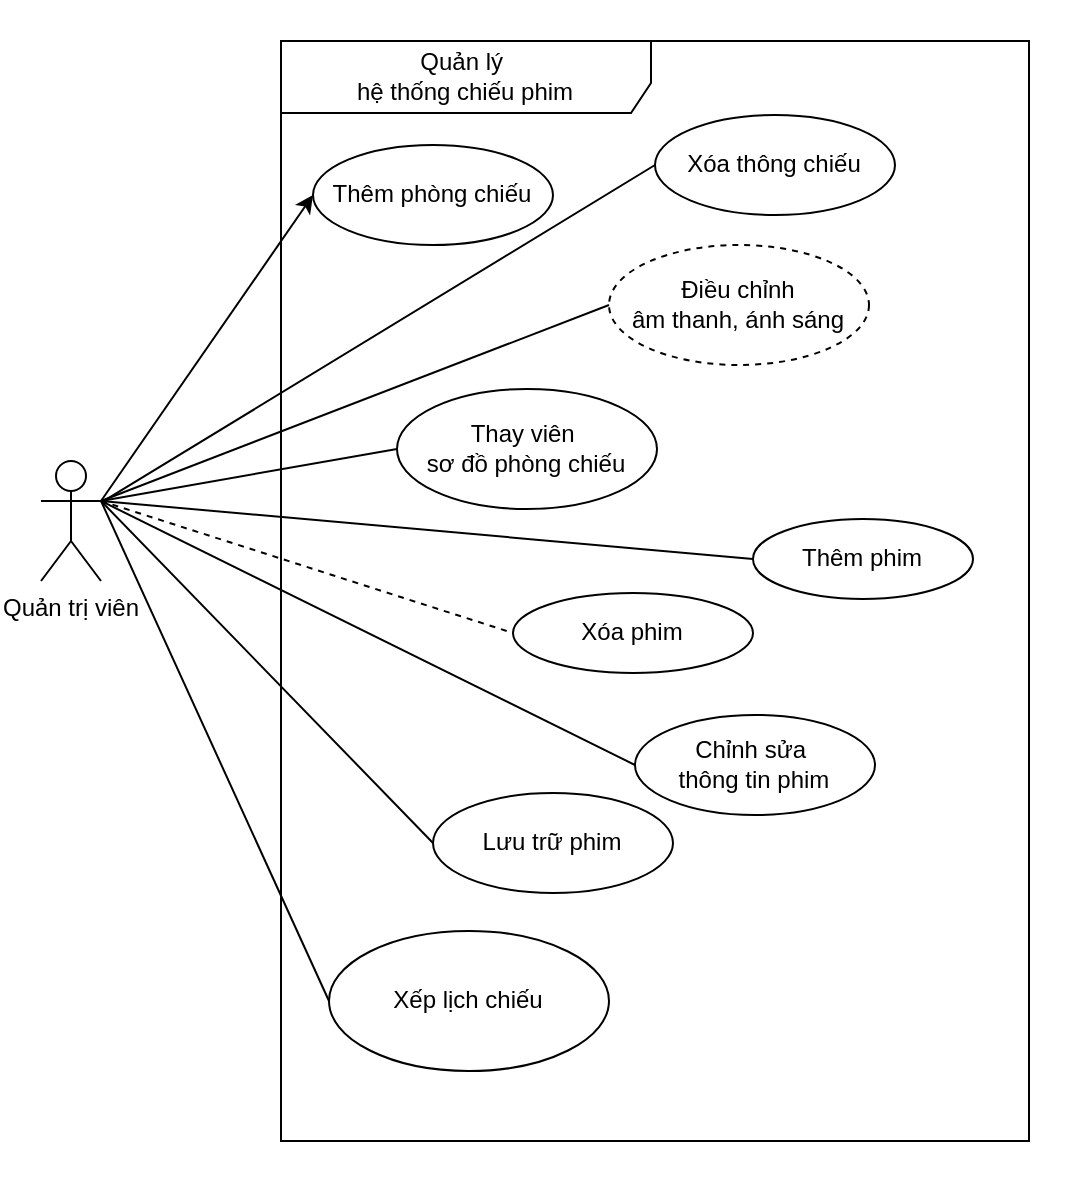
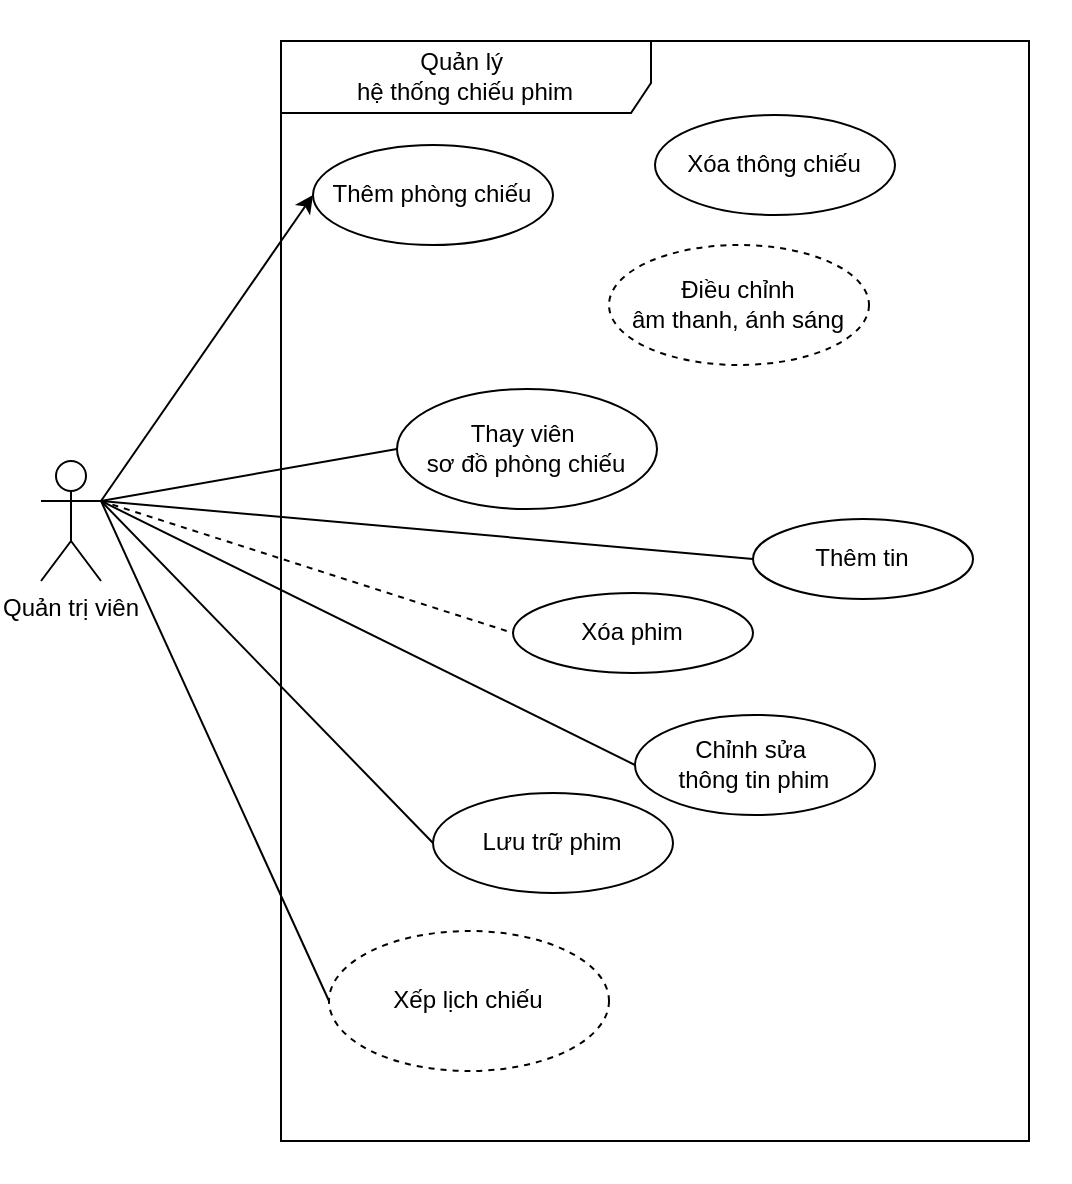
edge "Xóa thông chiếu" -- "Quản trị viên": removed
edge "Điều chỉnh âm thanh, ánh sáng" -- "Quản trị viên": removed
node "Thêm phim": label "Thêm phim" -> "Thêm tin"
node "Xếp lịch chiếu": style solid -> dashed
